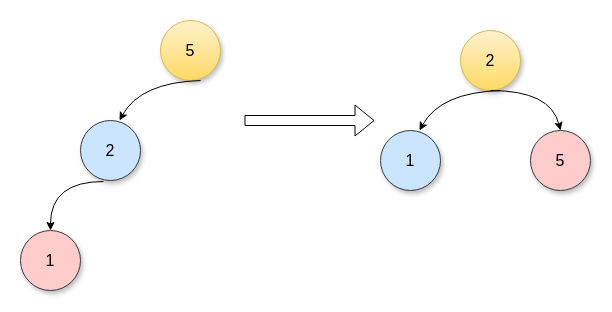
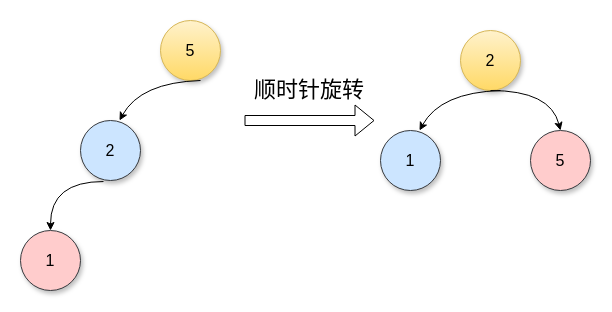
node "顺时针旋转": added
